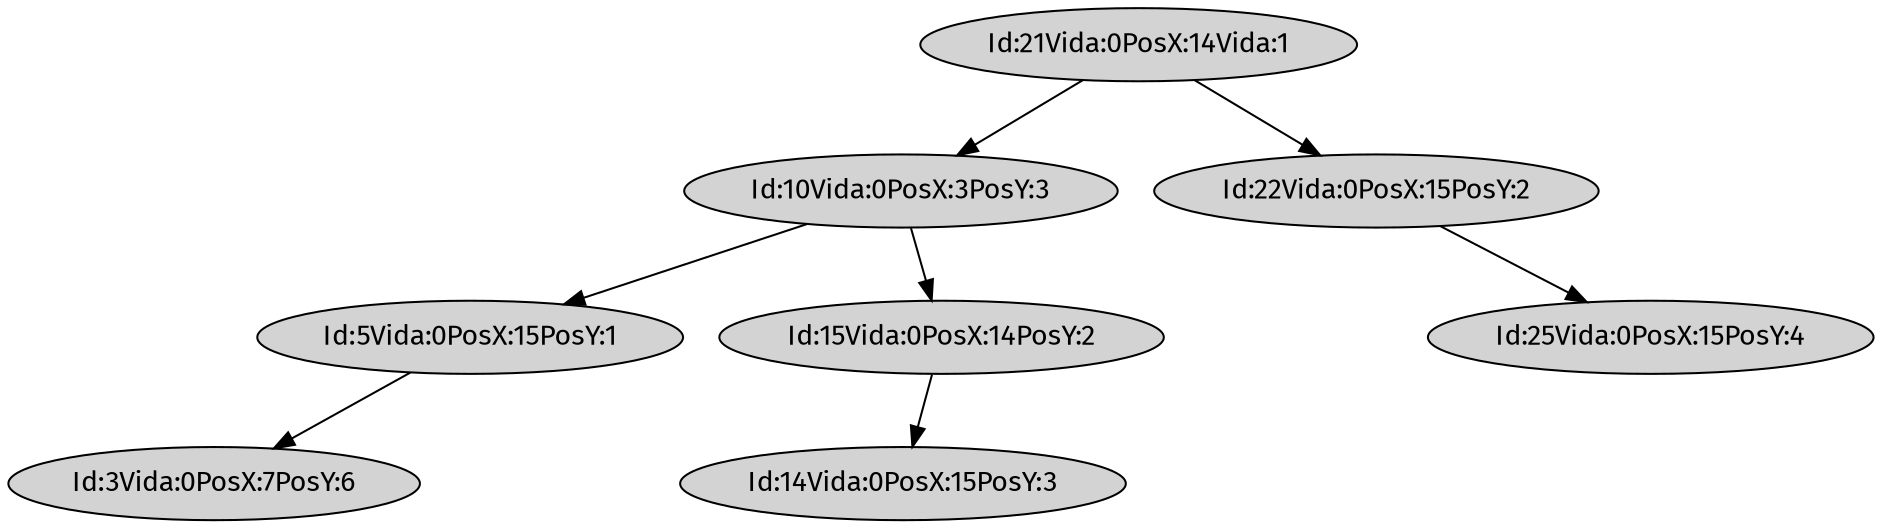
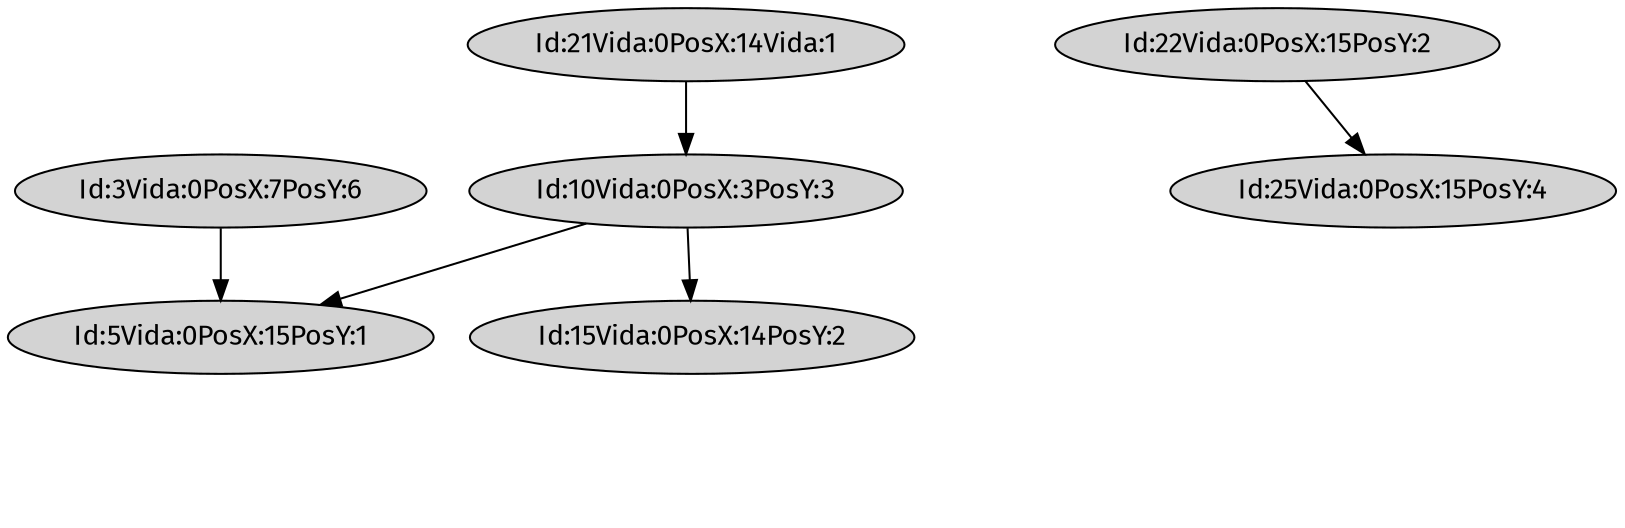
edge "Id:21Vida:0PosX:14Vida:1" -> "Id:22Vida:0PosX:15PosY:2": removed
edge "Id:5Vida:0PosX:15PosY:1" -> "Id:3Vida:0PosX:7PosY:6": reversed
node "Id:14Vida:0PosX:15PosY:3": removed
